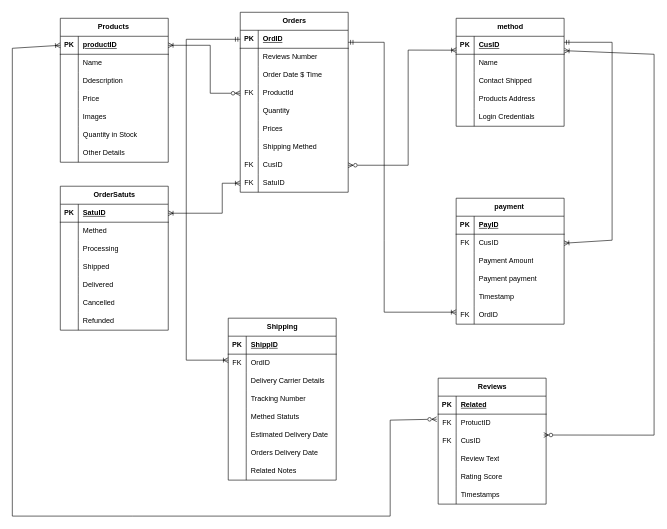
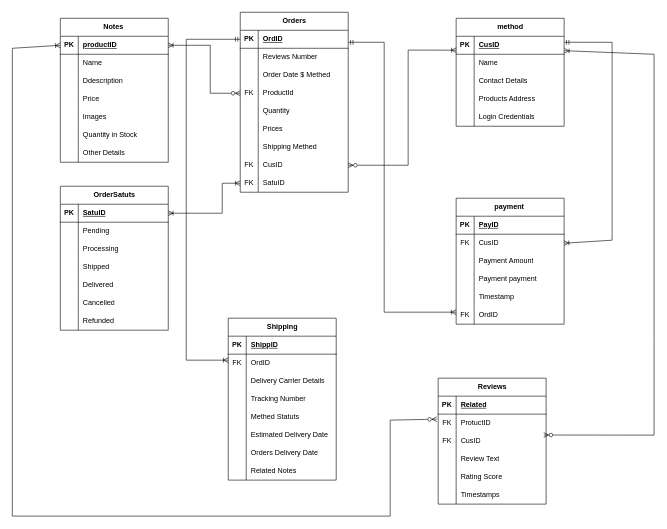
node "Products": label "Products" -> "Notes"
node "Order Date $ Time": label "Order Date $ Time" -> "Order Date $ Methed"
node "Contact Shipped": label "Contact Shipped" -> "Contact Details"
node "Methed": label "Methed" -> "Pending"
